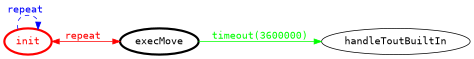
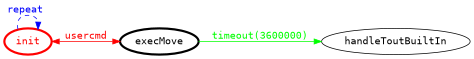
edge "init" -- "execMove": label "repeat " -> "usercmd"
